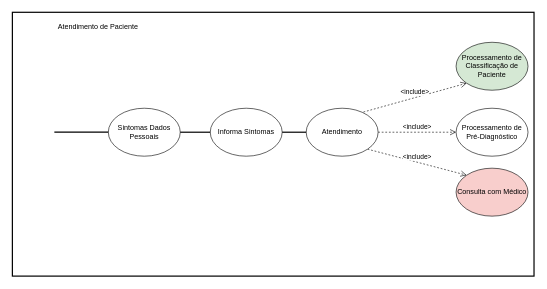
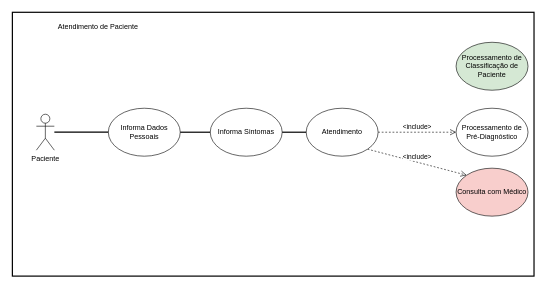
edge "Atendimento" -> "Processamento de Classificação de Paciente": removed, label "<include>"
node "Paciente": added
node "Sintomas Dados Pessoais": label "Sintomas Dados Pessoais" -> "Informa Dados Pessoais"
